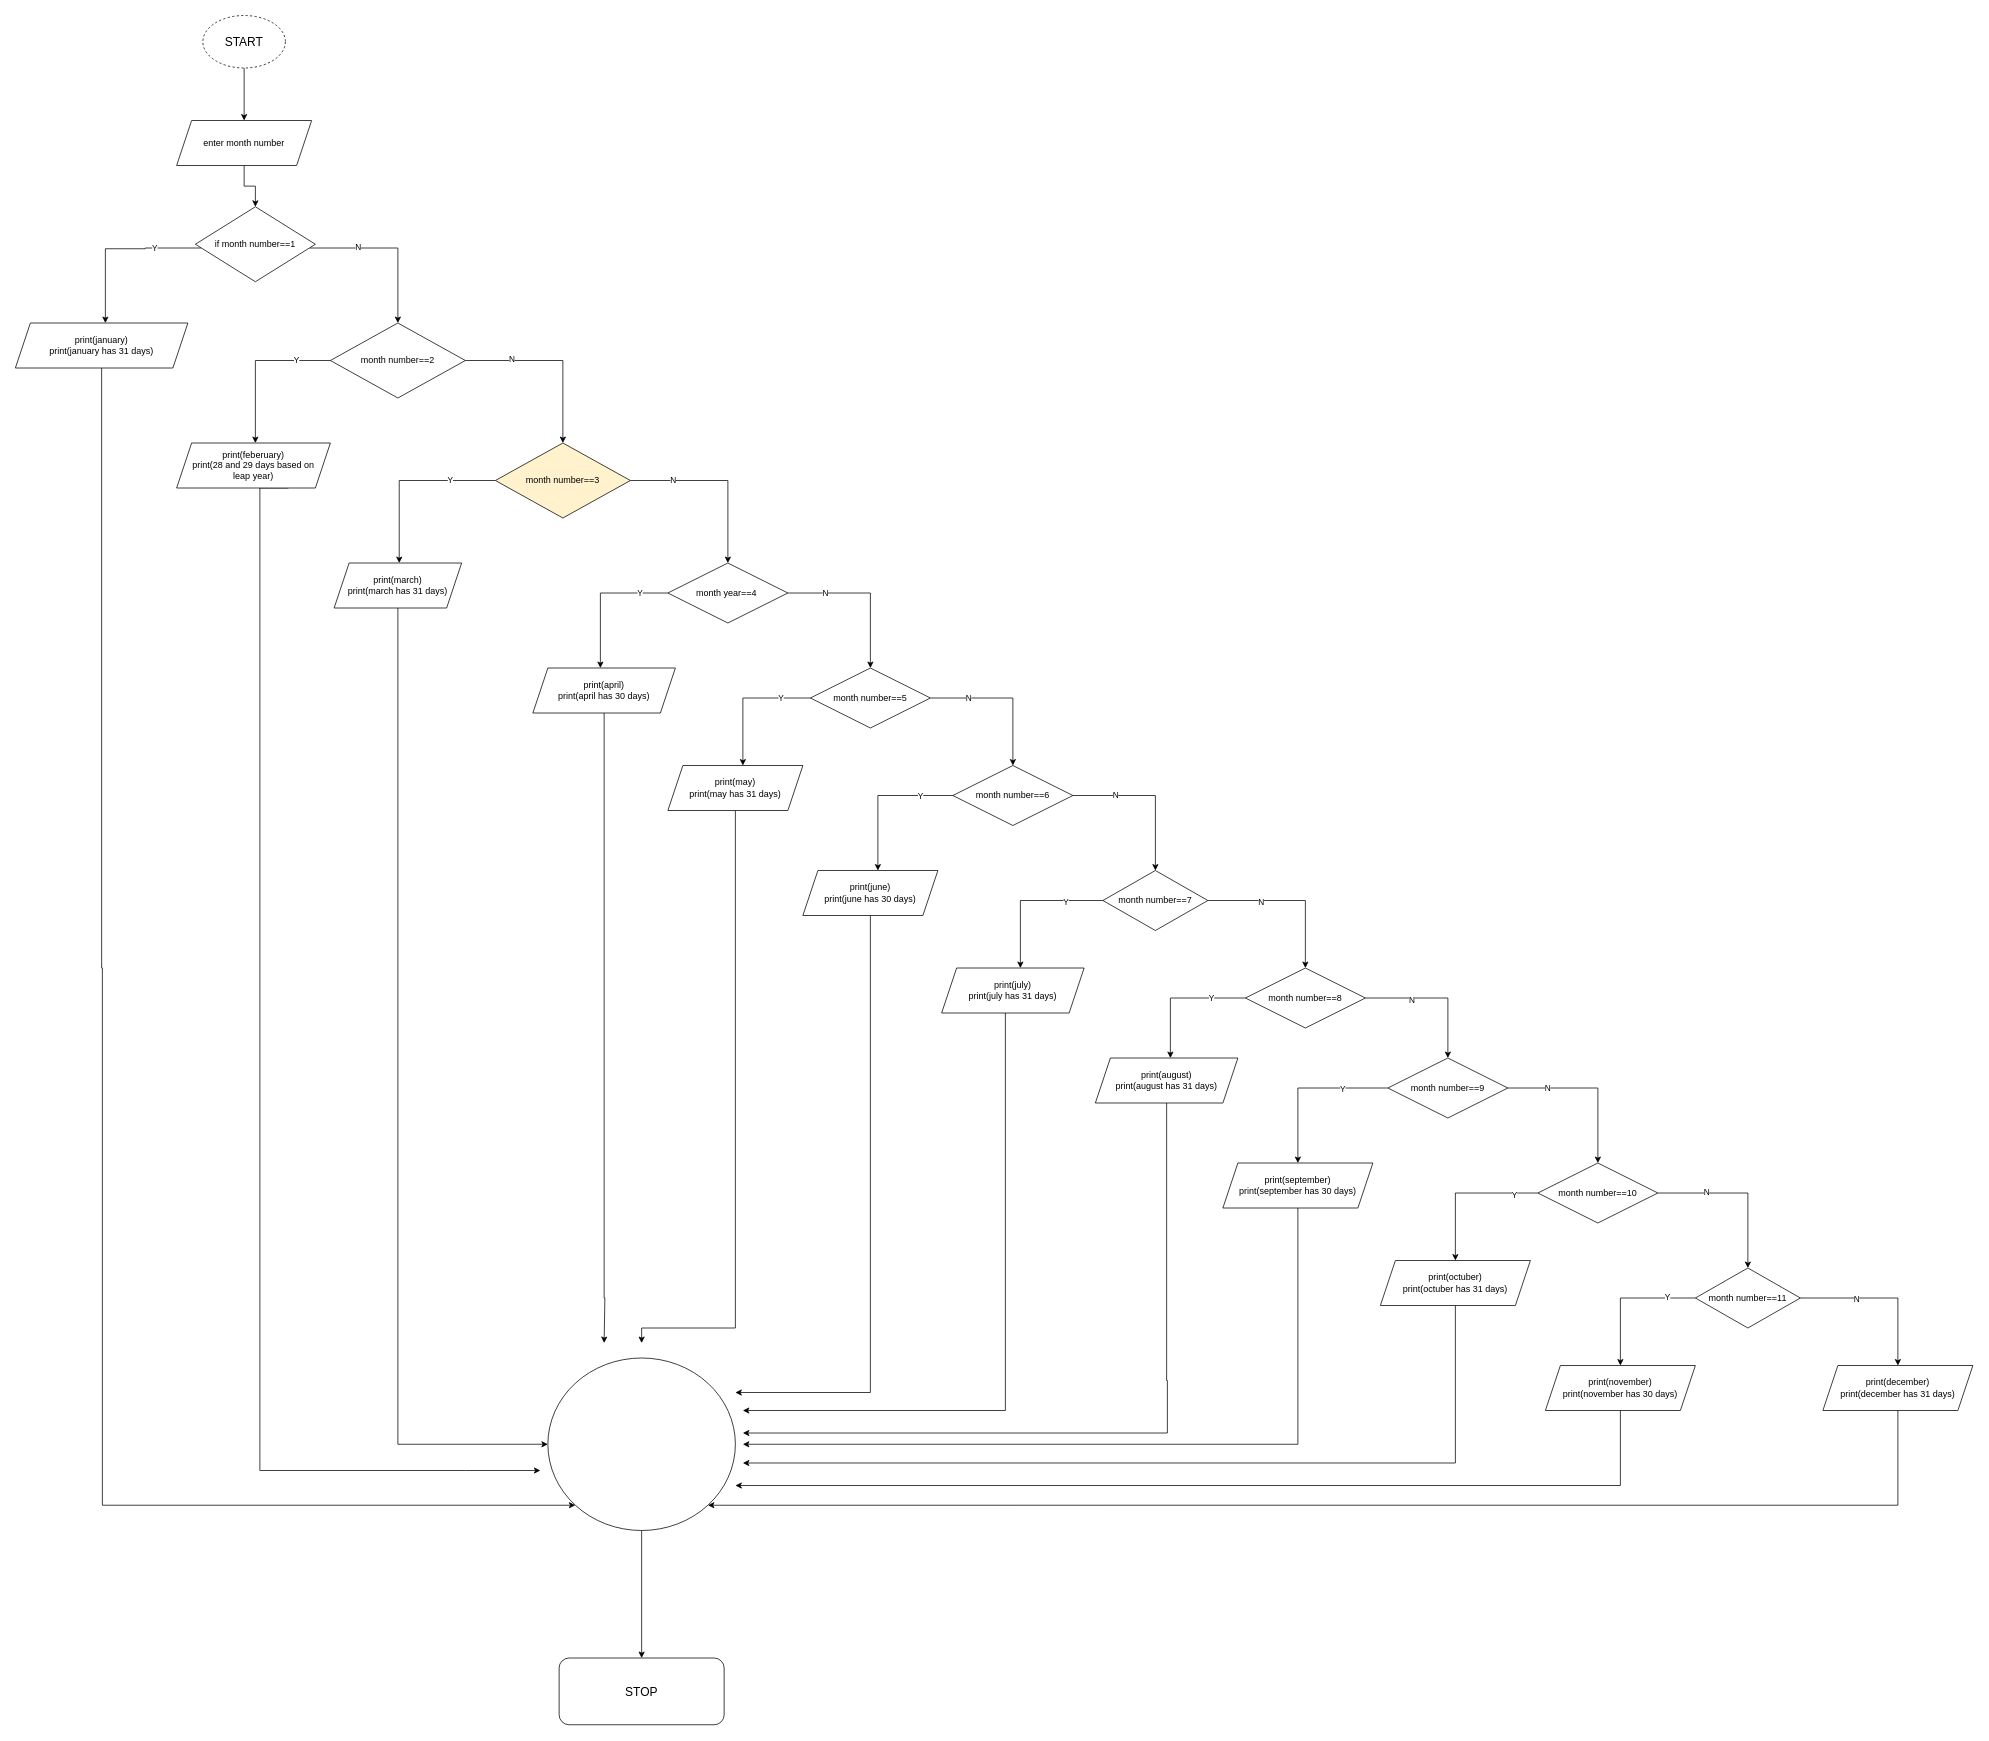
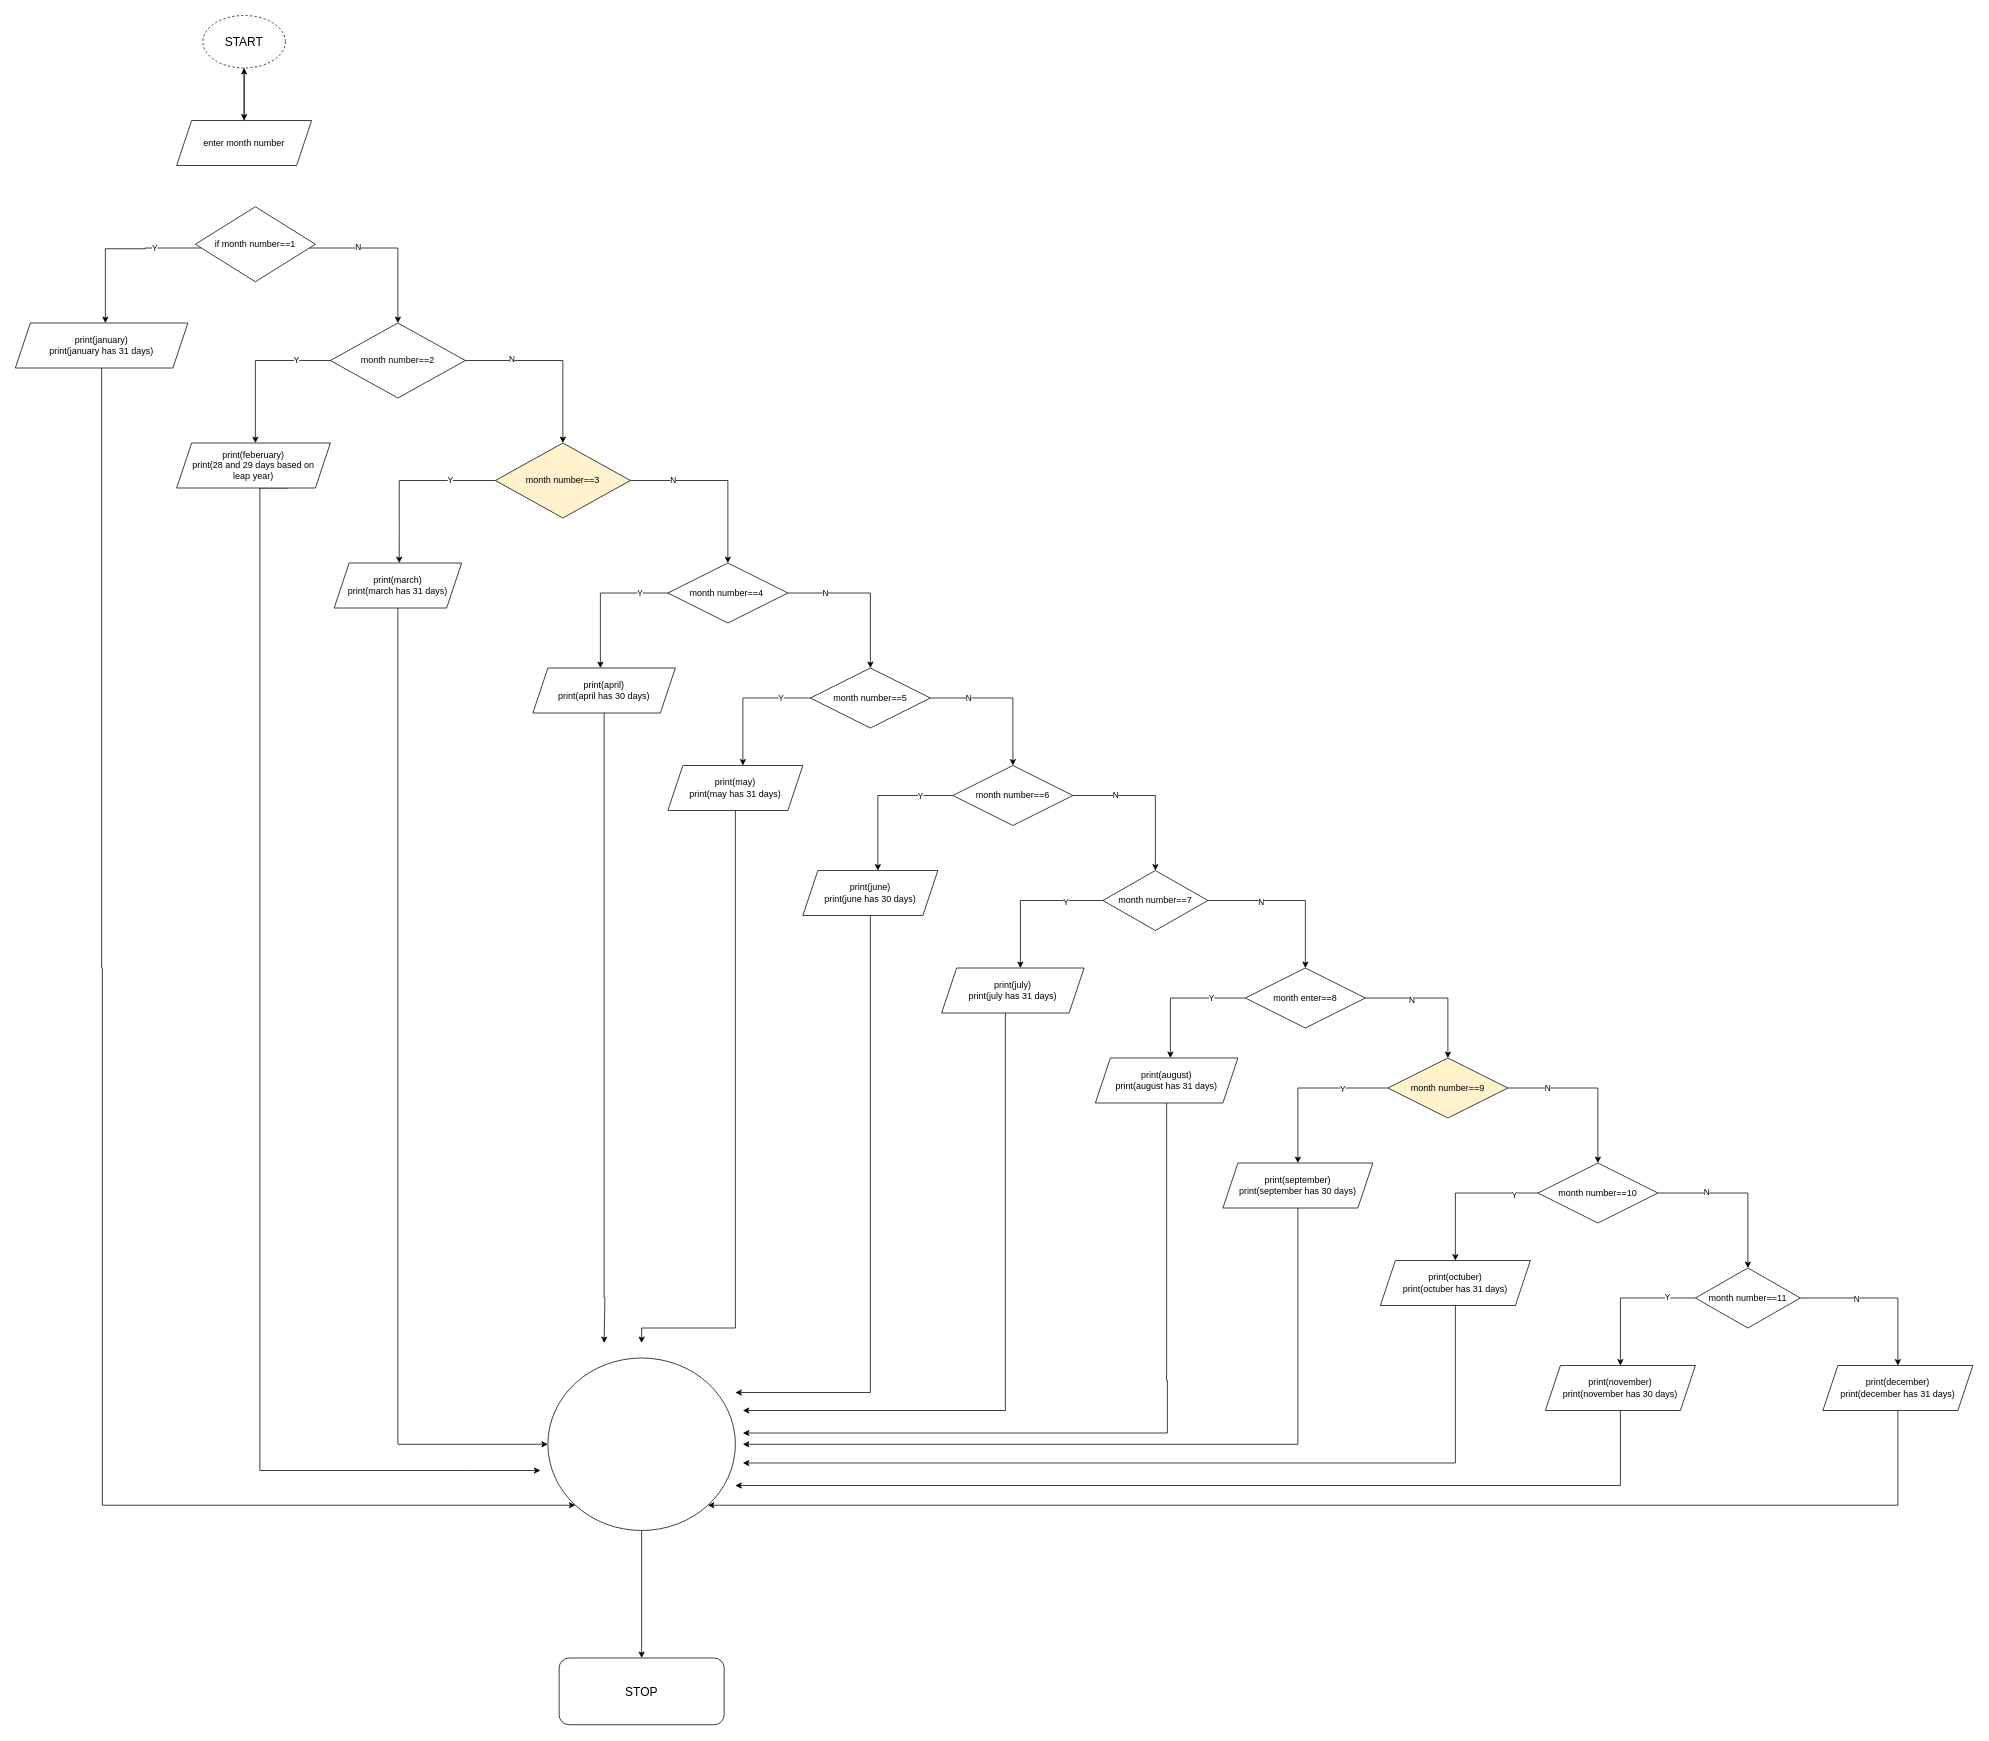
edge "enter month number" -> "if month number==1": now "enter month number" -> "START"
node "month year==4": label "month year==4" -> "month number==4"
node "month number==8": label "month number==8" -> "month enter==8"
node "month number==9": fillcolor #ffffff -> #fff2cc
